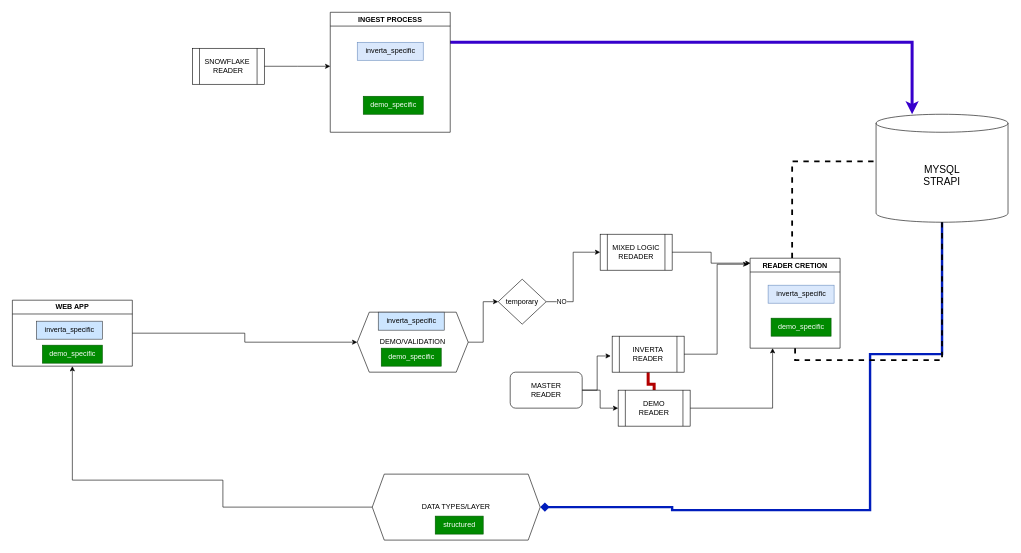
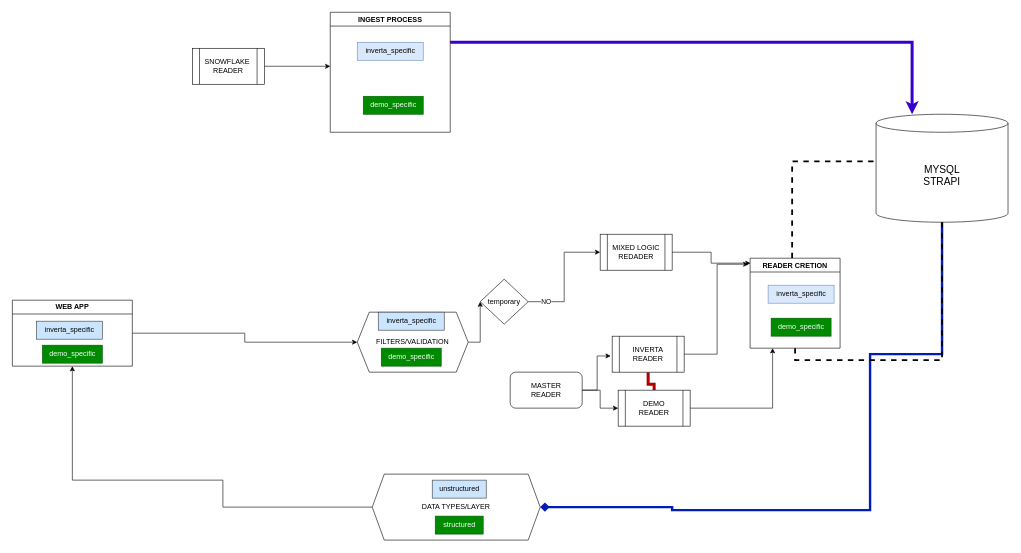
node "temporary": moved (522, 302) -> (504, 302)
node "DEMO/VALIDATION": label "DEMO/VALIDATION" -> "FILTERS/VALIDATION"
node "unstructured": added
